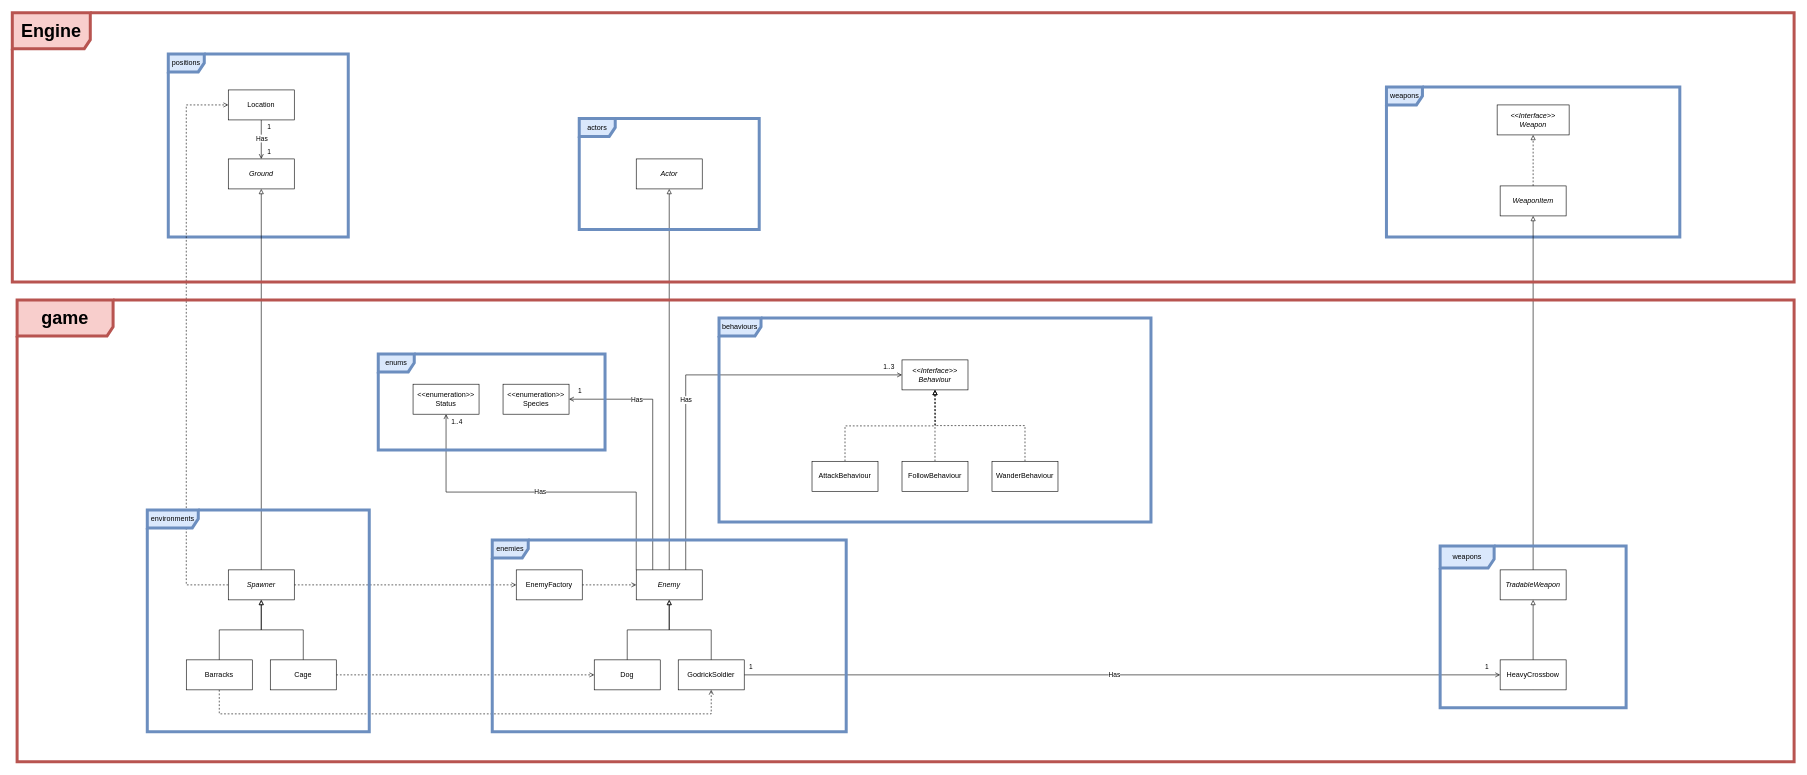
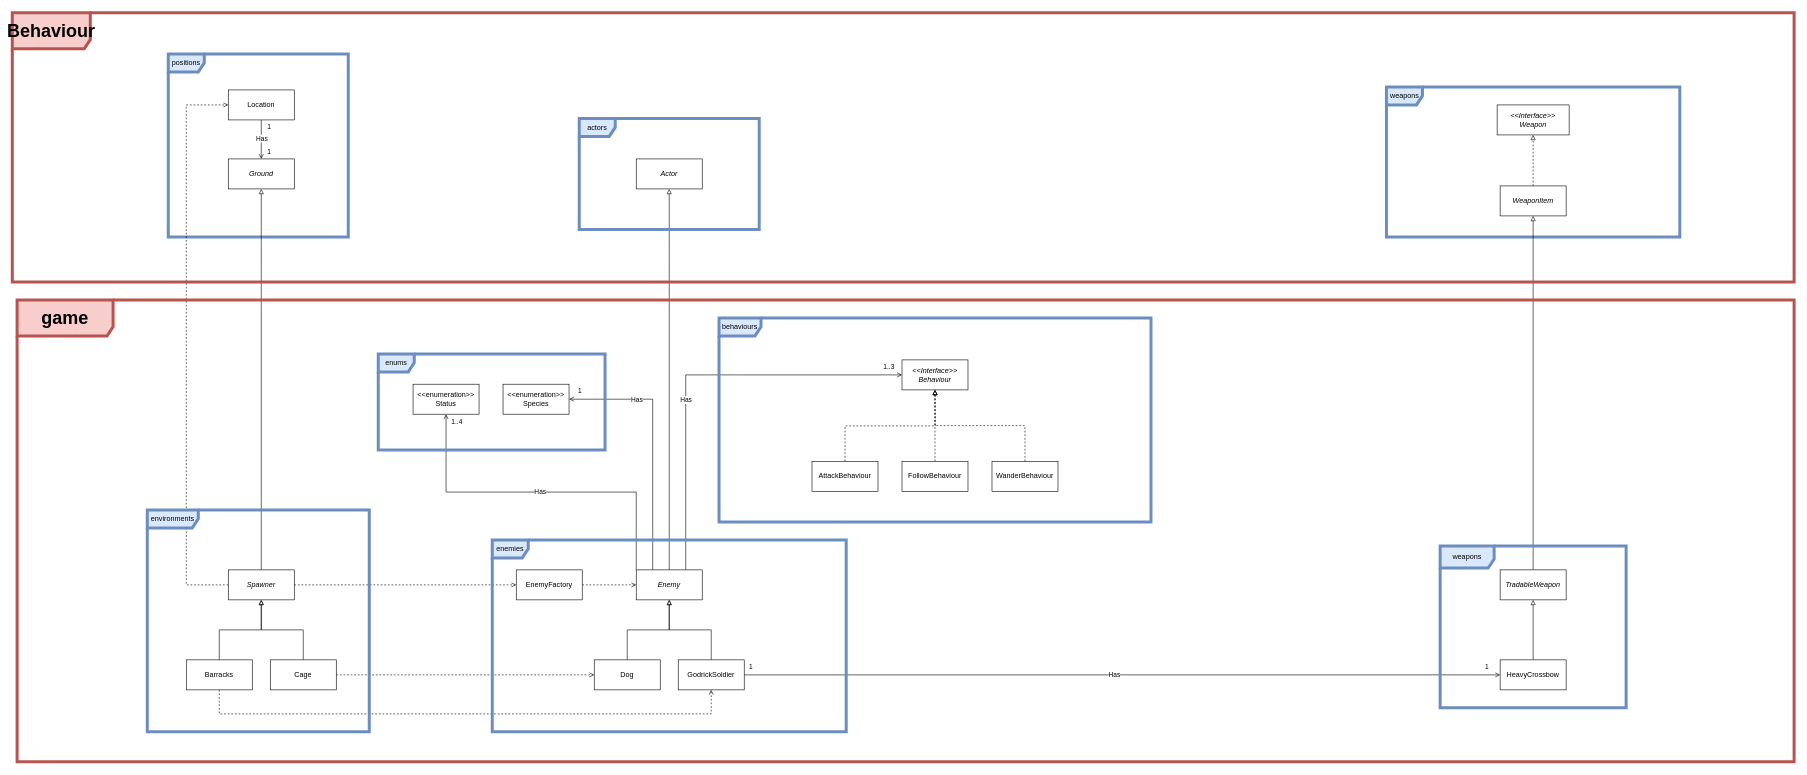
node "Engine": label "Engine" -> "Behaviour"
